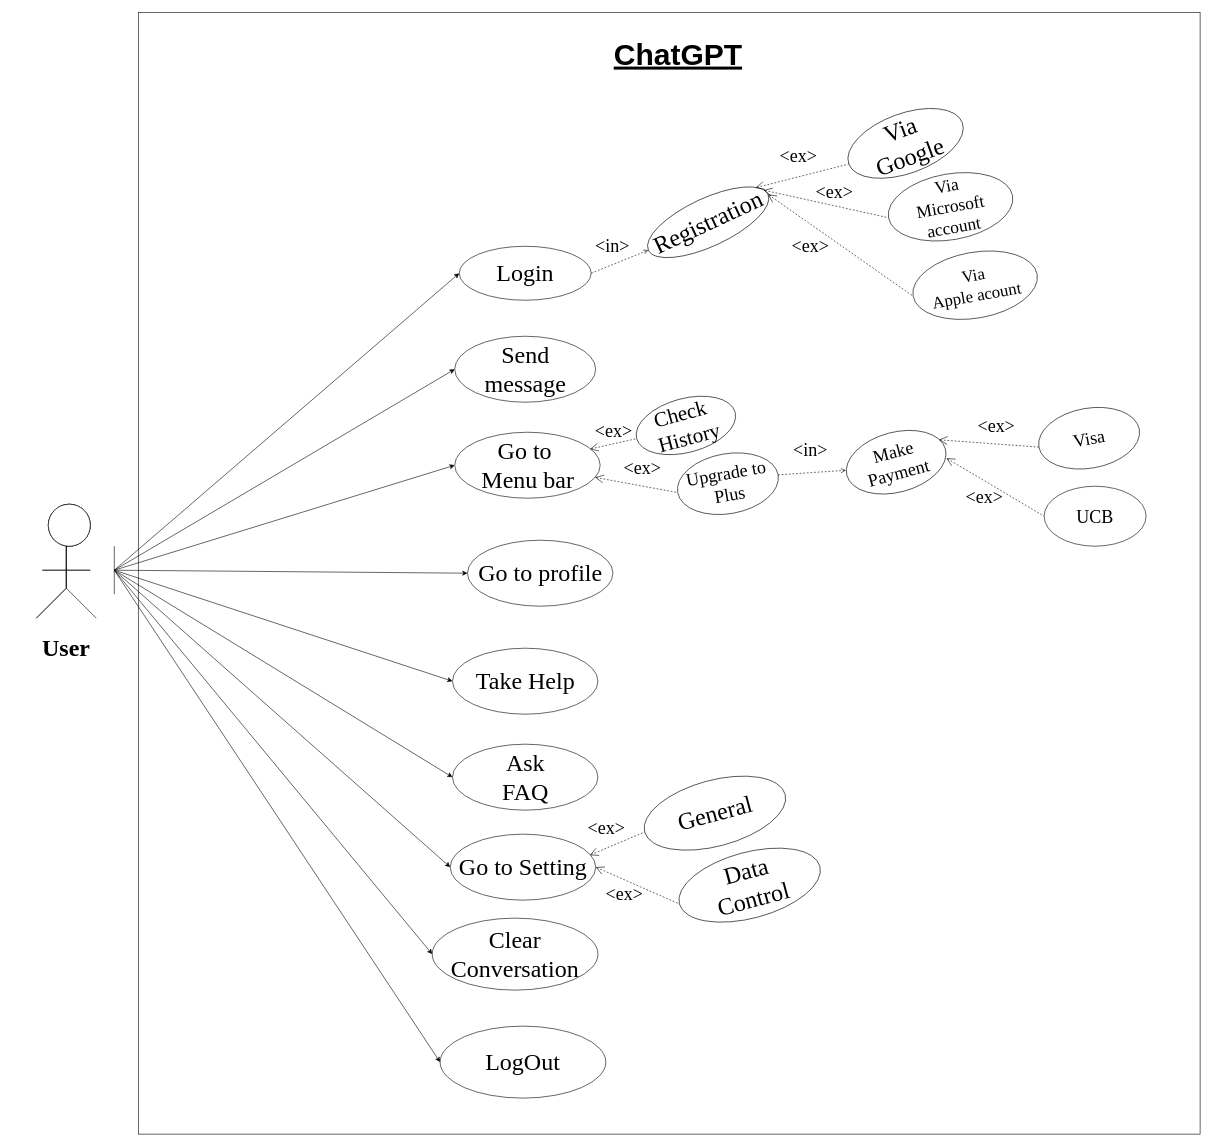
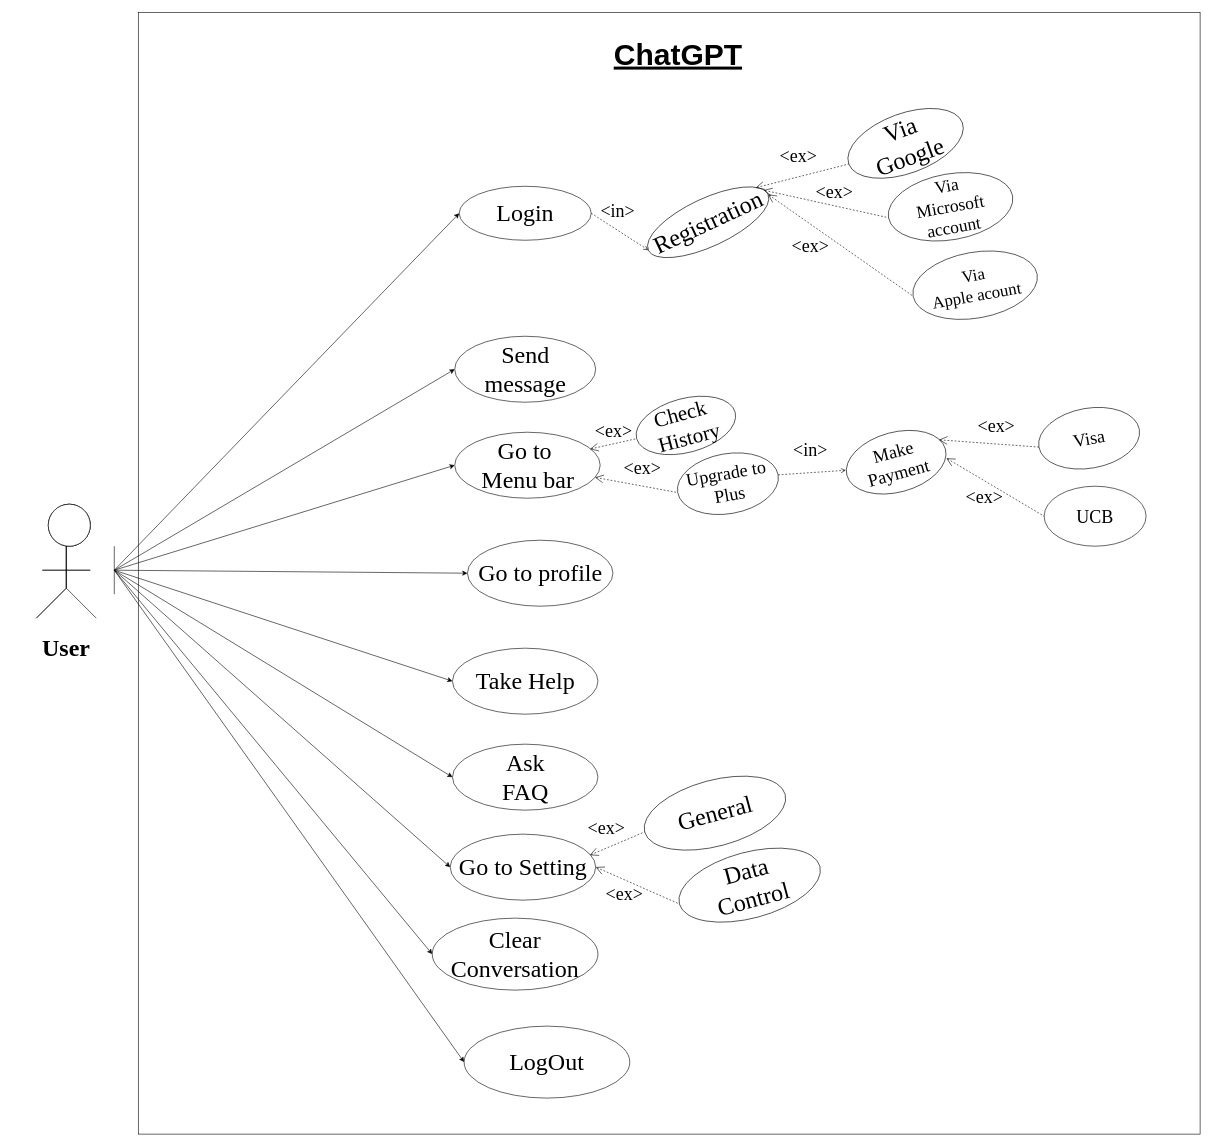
node "Login": moved (525, 273) -> (525, 213)
node "LogOut": moved (523, 1062) -> (547, 1062)
